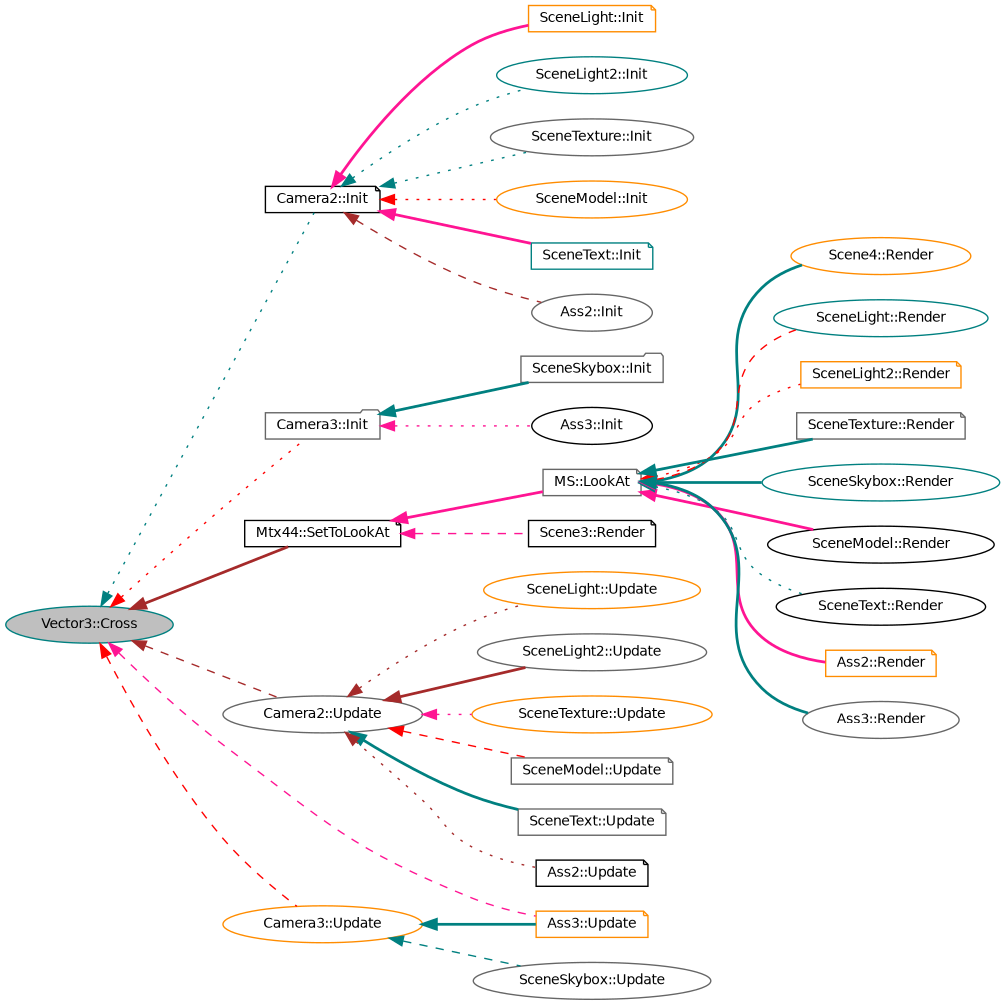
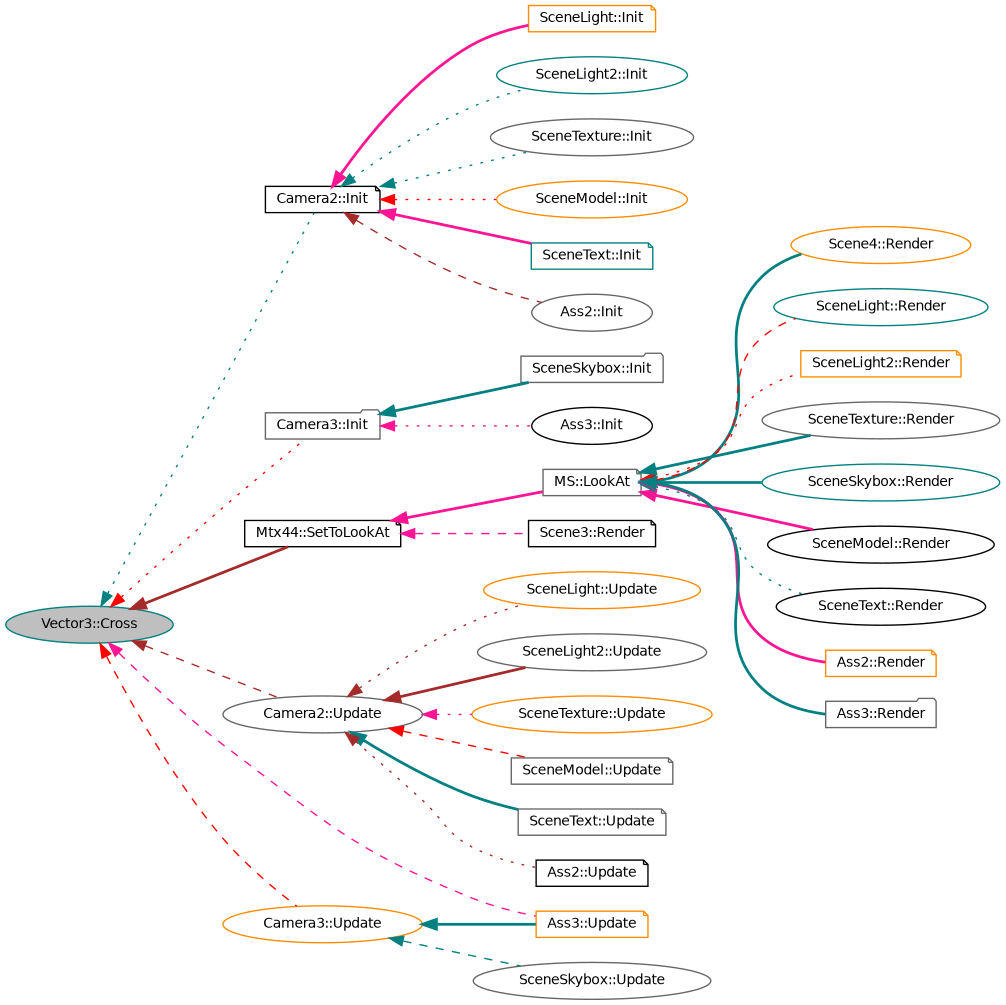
node "SceneTexture::Render": shape note -> ellipse
node "Ass3::Render": shape ellipse -> folder
